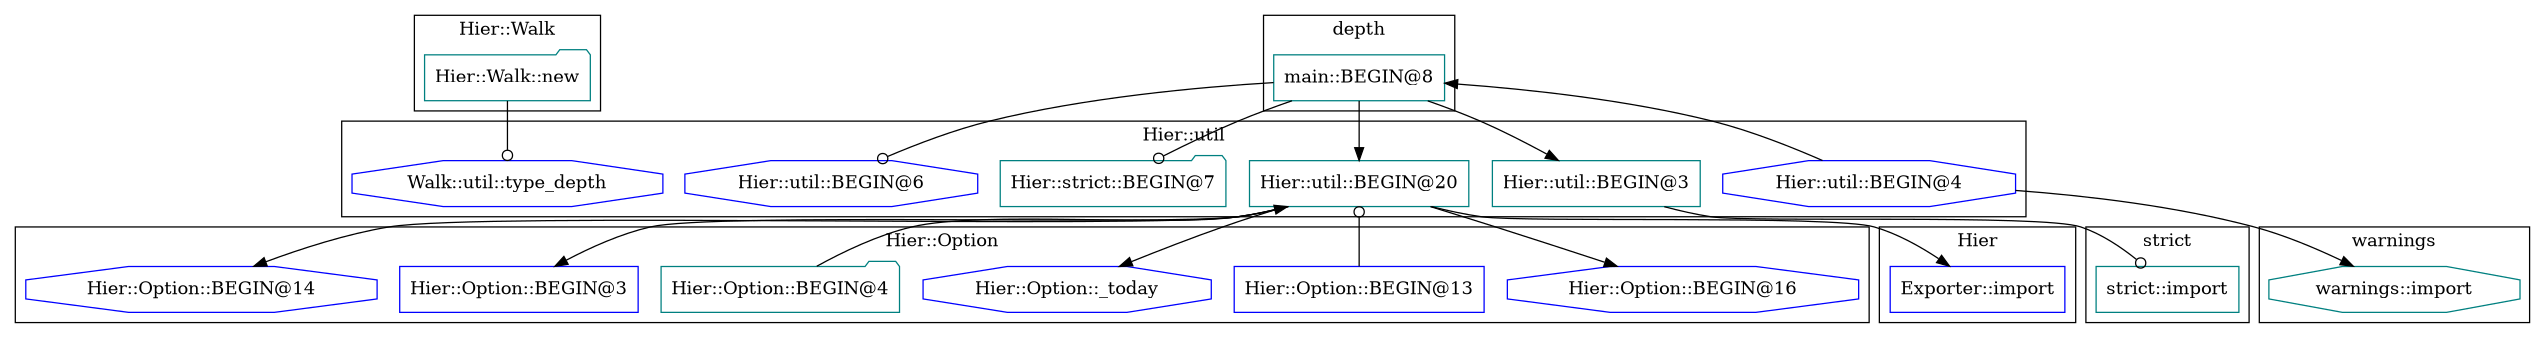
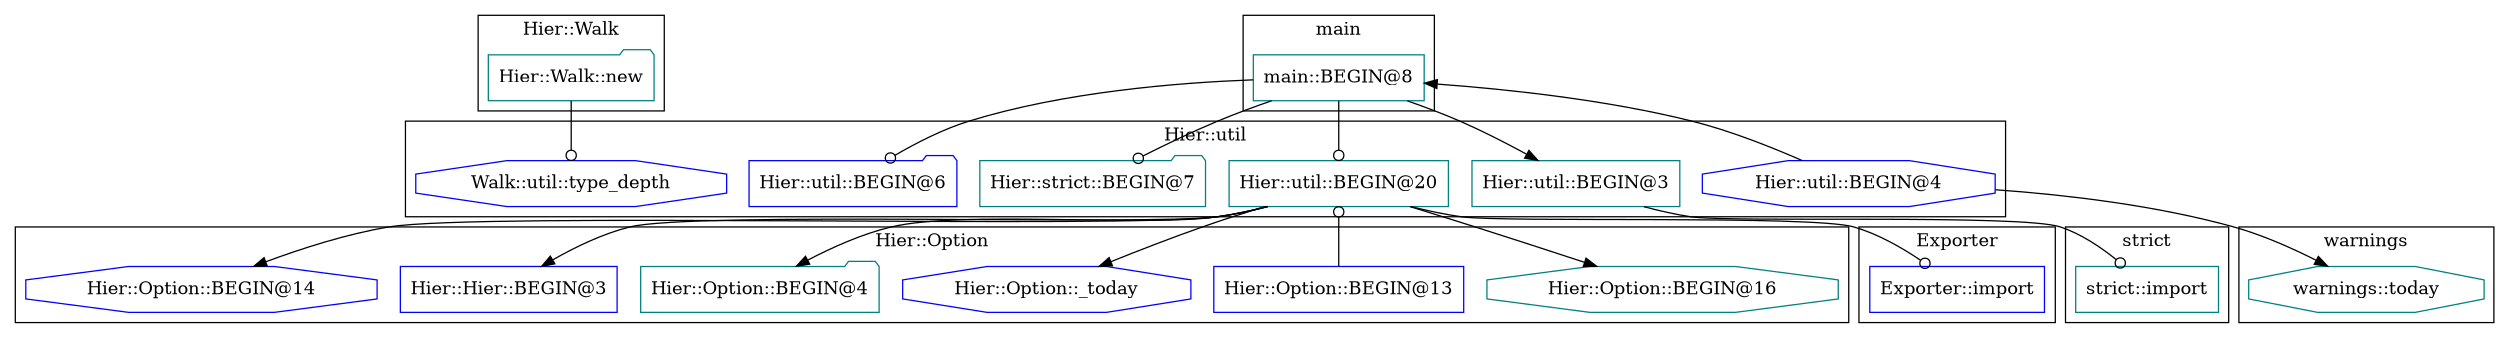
cluster "depth": label "depth" -> "main"
edge "main::BEGIN@8" -> "Hier::util::BEGIN@20": arrowhead normal -> odot
node "Hier::util::BEGIN@6": shape octagon -> folder
edge "Hier::Option::BEGIN@4" -> "Hier::util::BEGIN@20": reversed
edge "Hier::util::BEGIN@20" -> "Exporter::import": arrowhead normal -> odot
cluster "Hier": label "Hier" -> "Exporter"
node "Hier::Option::BEGIN@3": label "Hier::Option::BEGIN@3" -> "Hier::Hier::BEGIN@3"
node "Hier::Option::BEGIN@16": color blue -> teal
node "warnings::import": label "warnings::import" -> "warnings::today"
